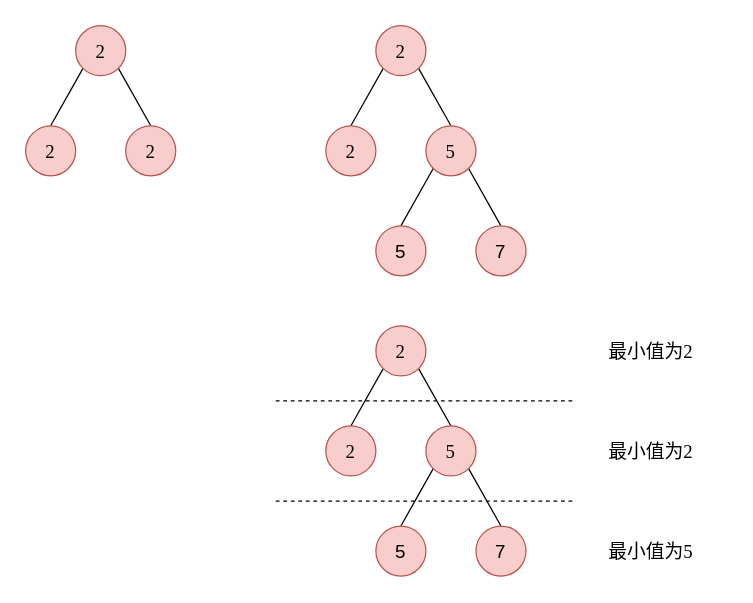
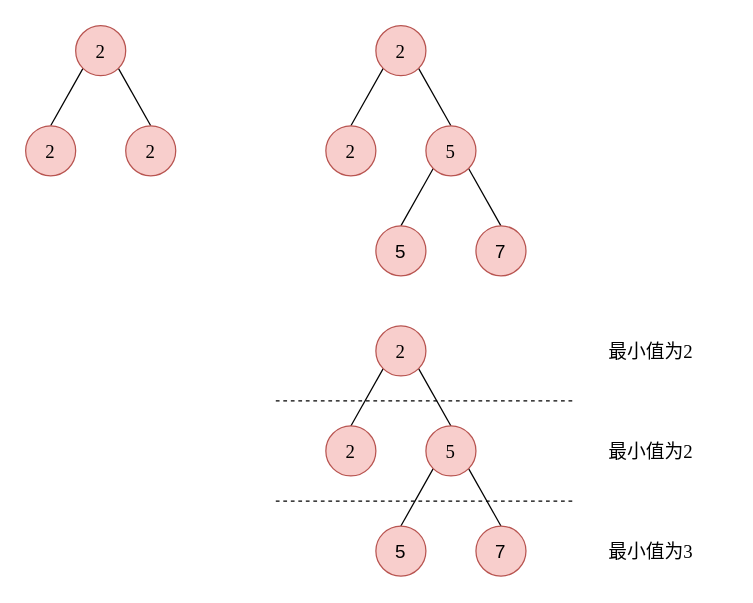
node "最小值为5": label "最小值为5" -> "最小值为3"
